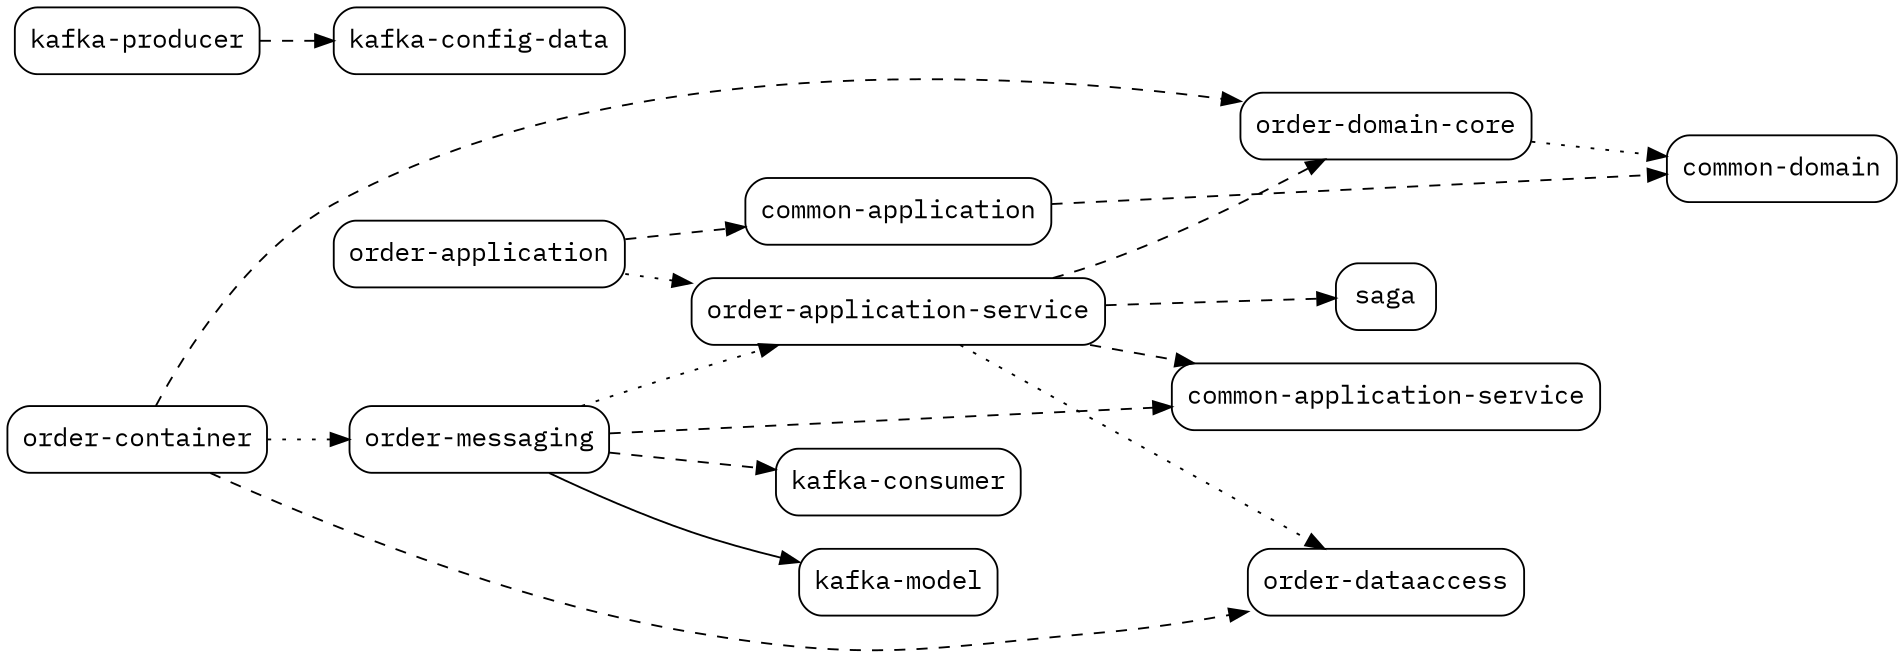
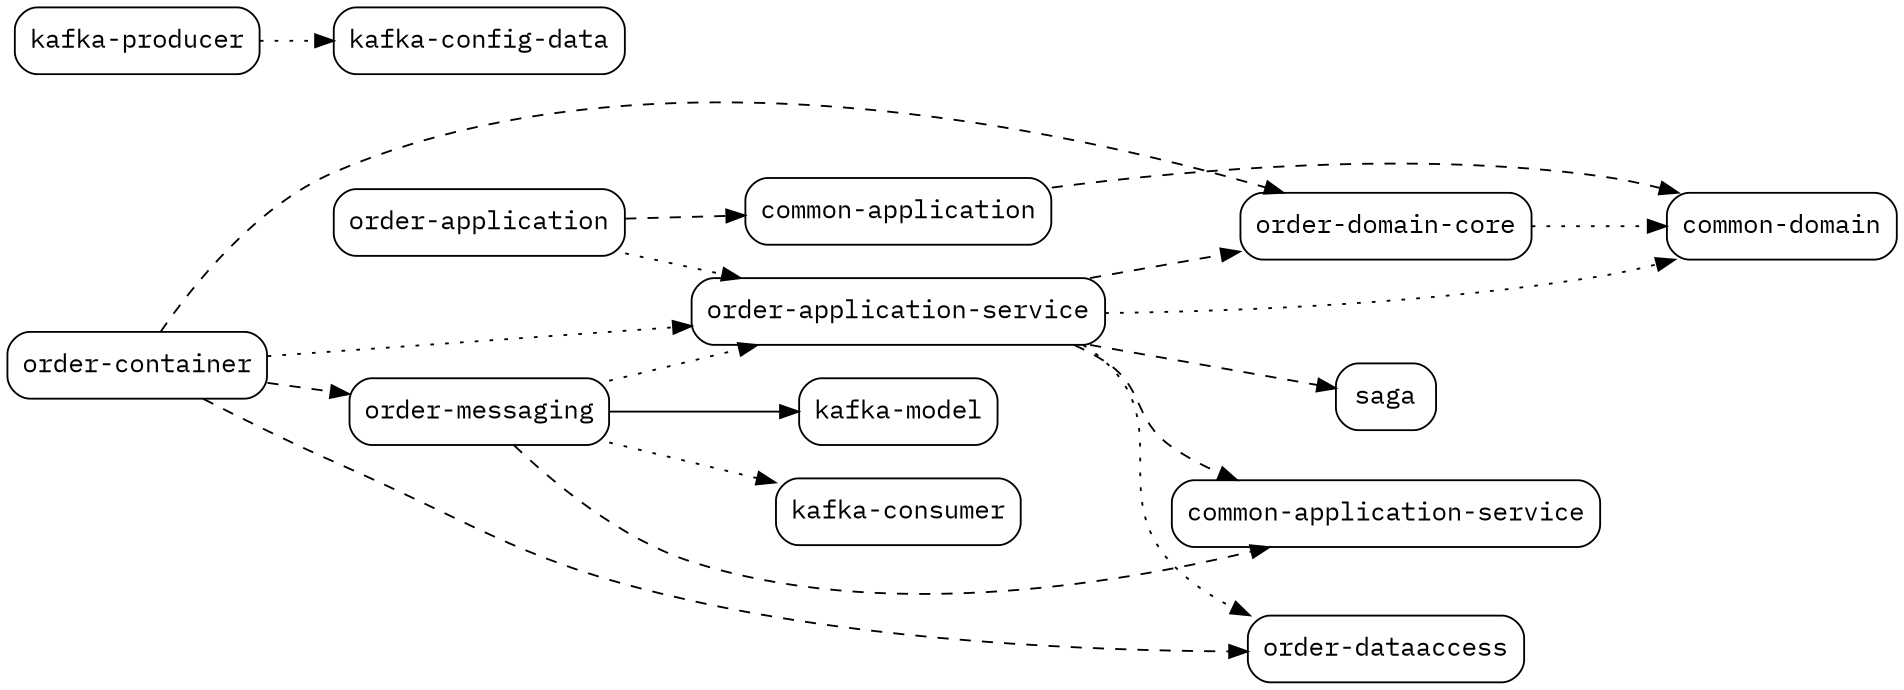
edge "kafka-producer" -> "kafka-config-data": style dashed -> dotted
edge "order-application-service" -> "common-domain": added
edge "order-container" -> "order-application-service": added
edge "order-container" -> "order-messaging": style dotted -> dashed
edge "order-messaging" -> "kafka-consumer": style dashed -> dotted
